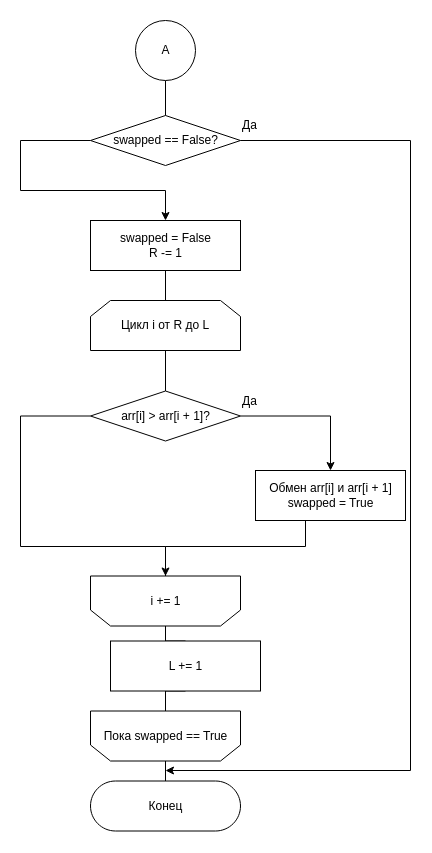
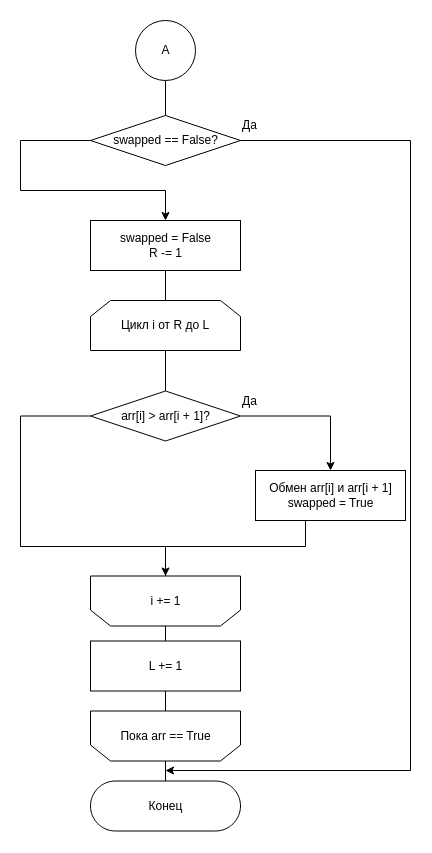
node "L += 1": moved (186, 666) -> (166, 666)
node "Пока swapped == True": label "Пока swapped == True" -> "Пока arr == True"
